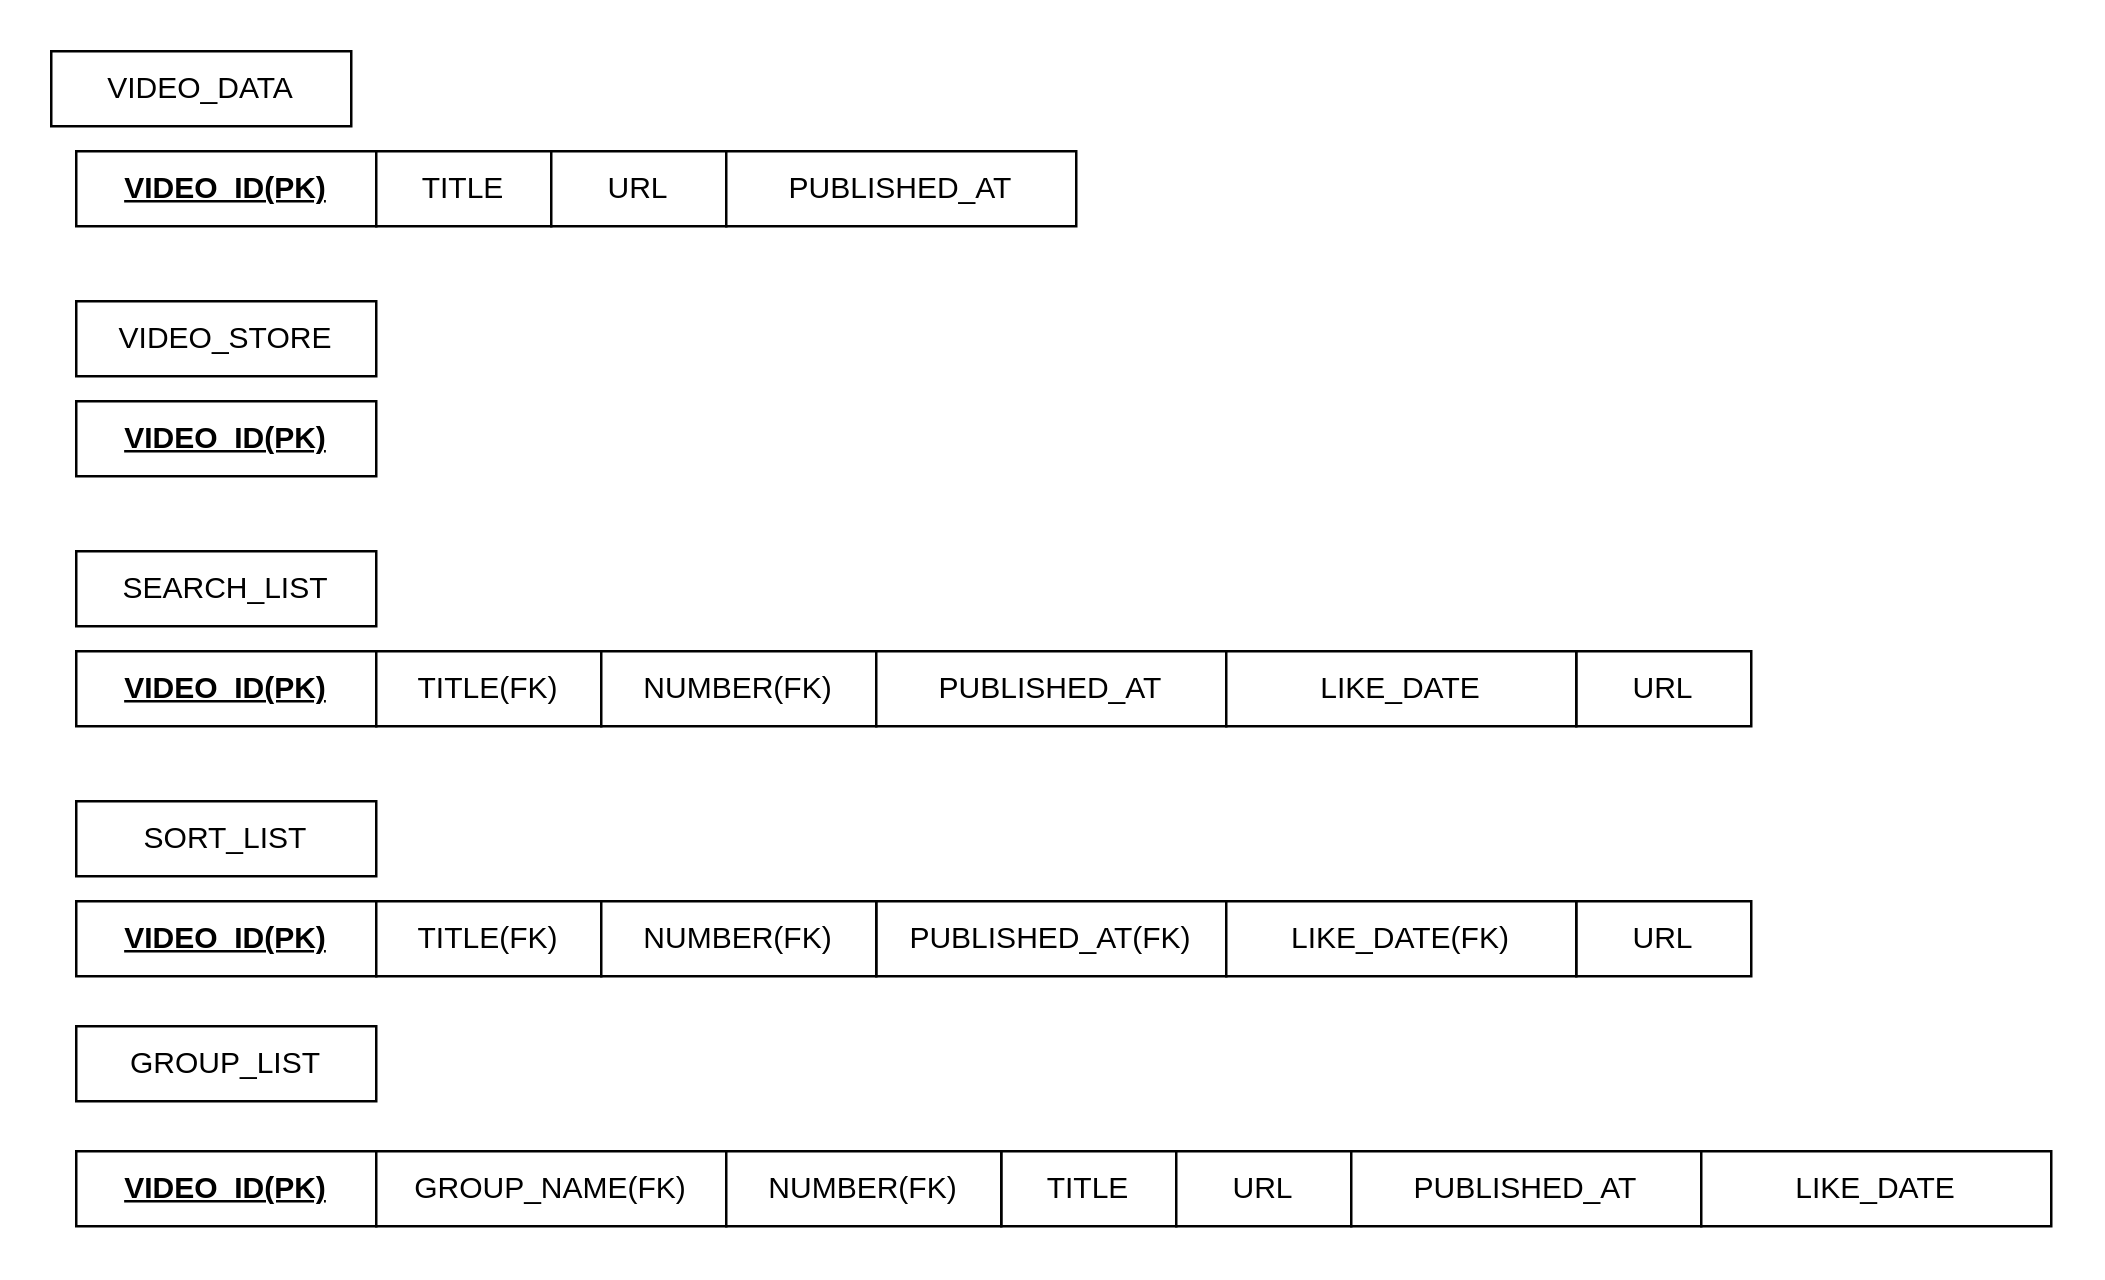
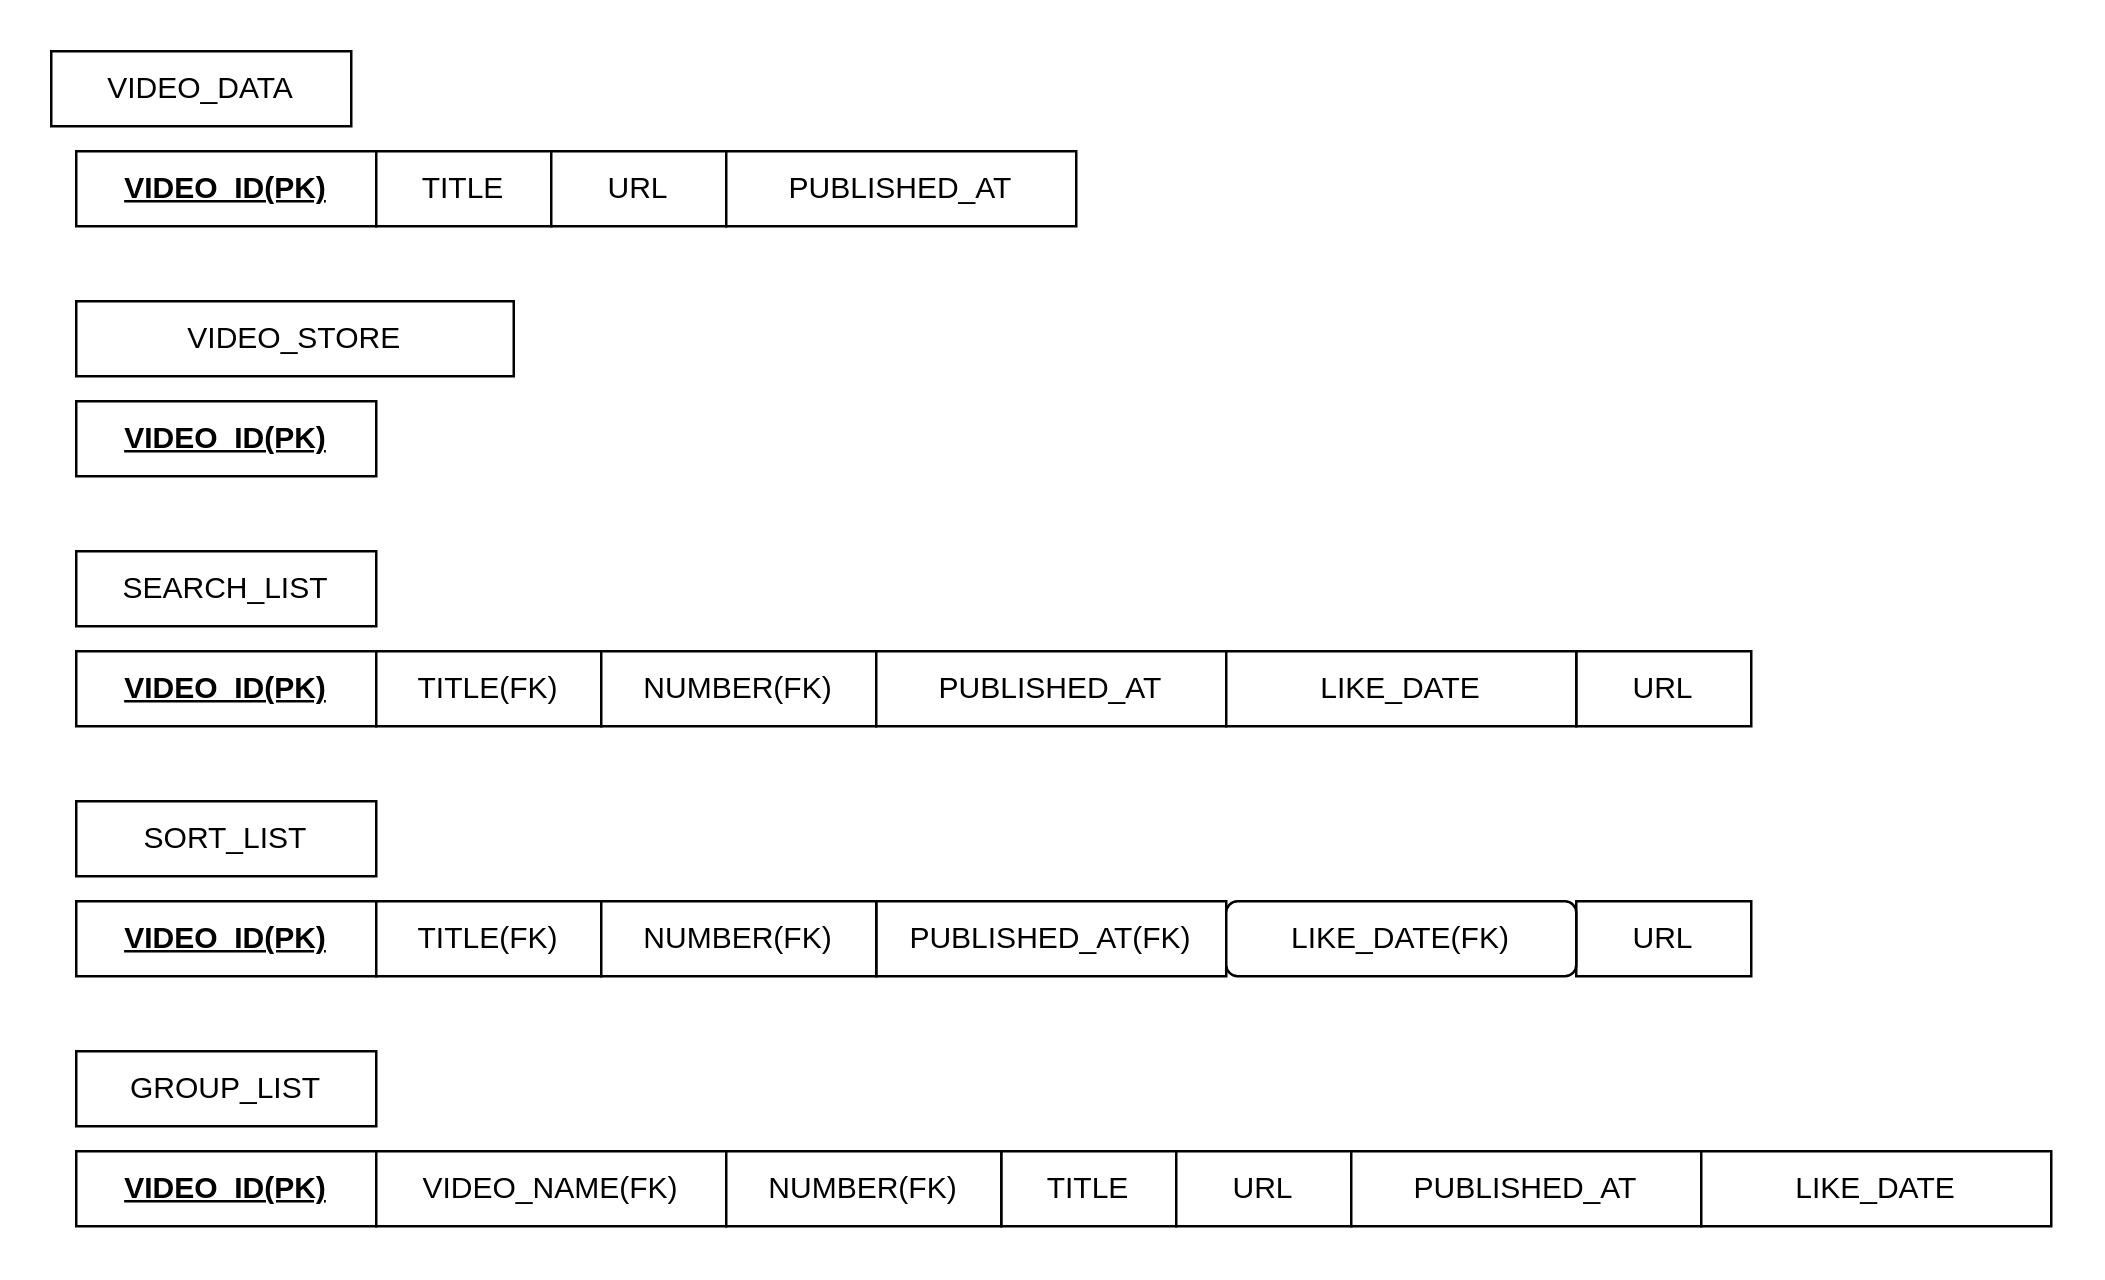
node "VIDEO_STORE": size 300x75 -> 438x75
node "LIKE_DATE(FK)": shape rectangle -> rounded rectangle
node "GROUP_LIST": moved (226, 1064) -> (226, 1089)
node "GROUP_NAME(FK)": label "GROUP_NAME(FK)" -> "VIDEO_NAME(FK)"
